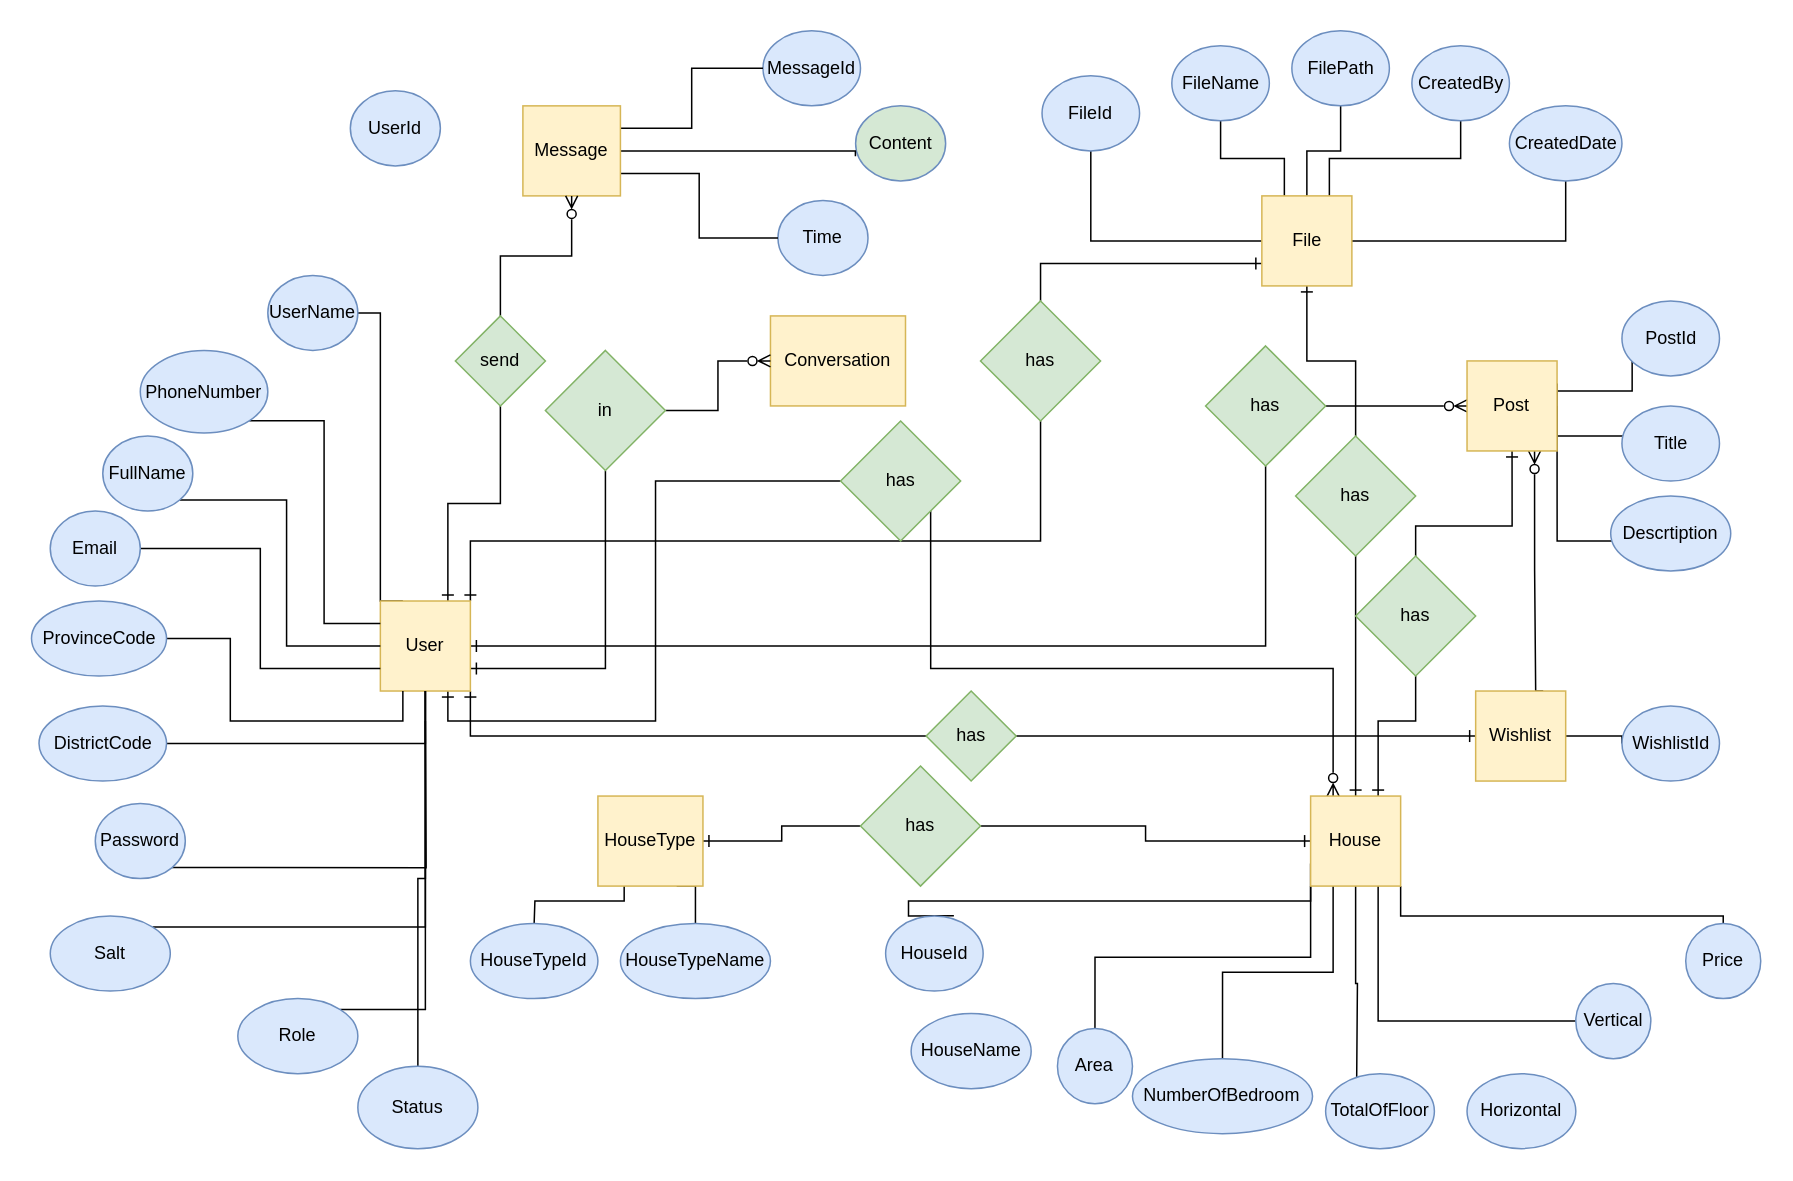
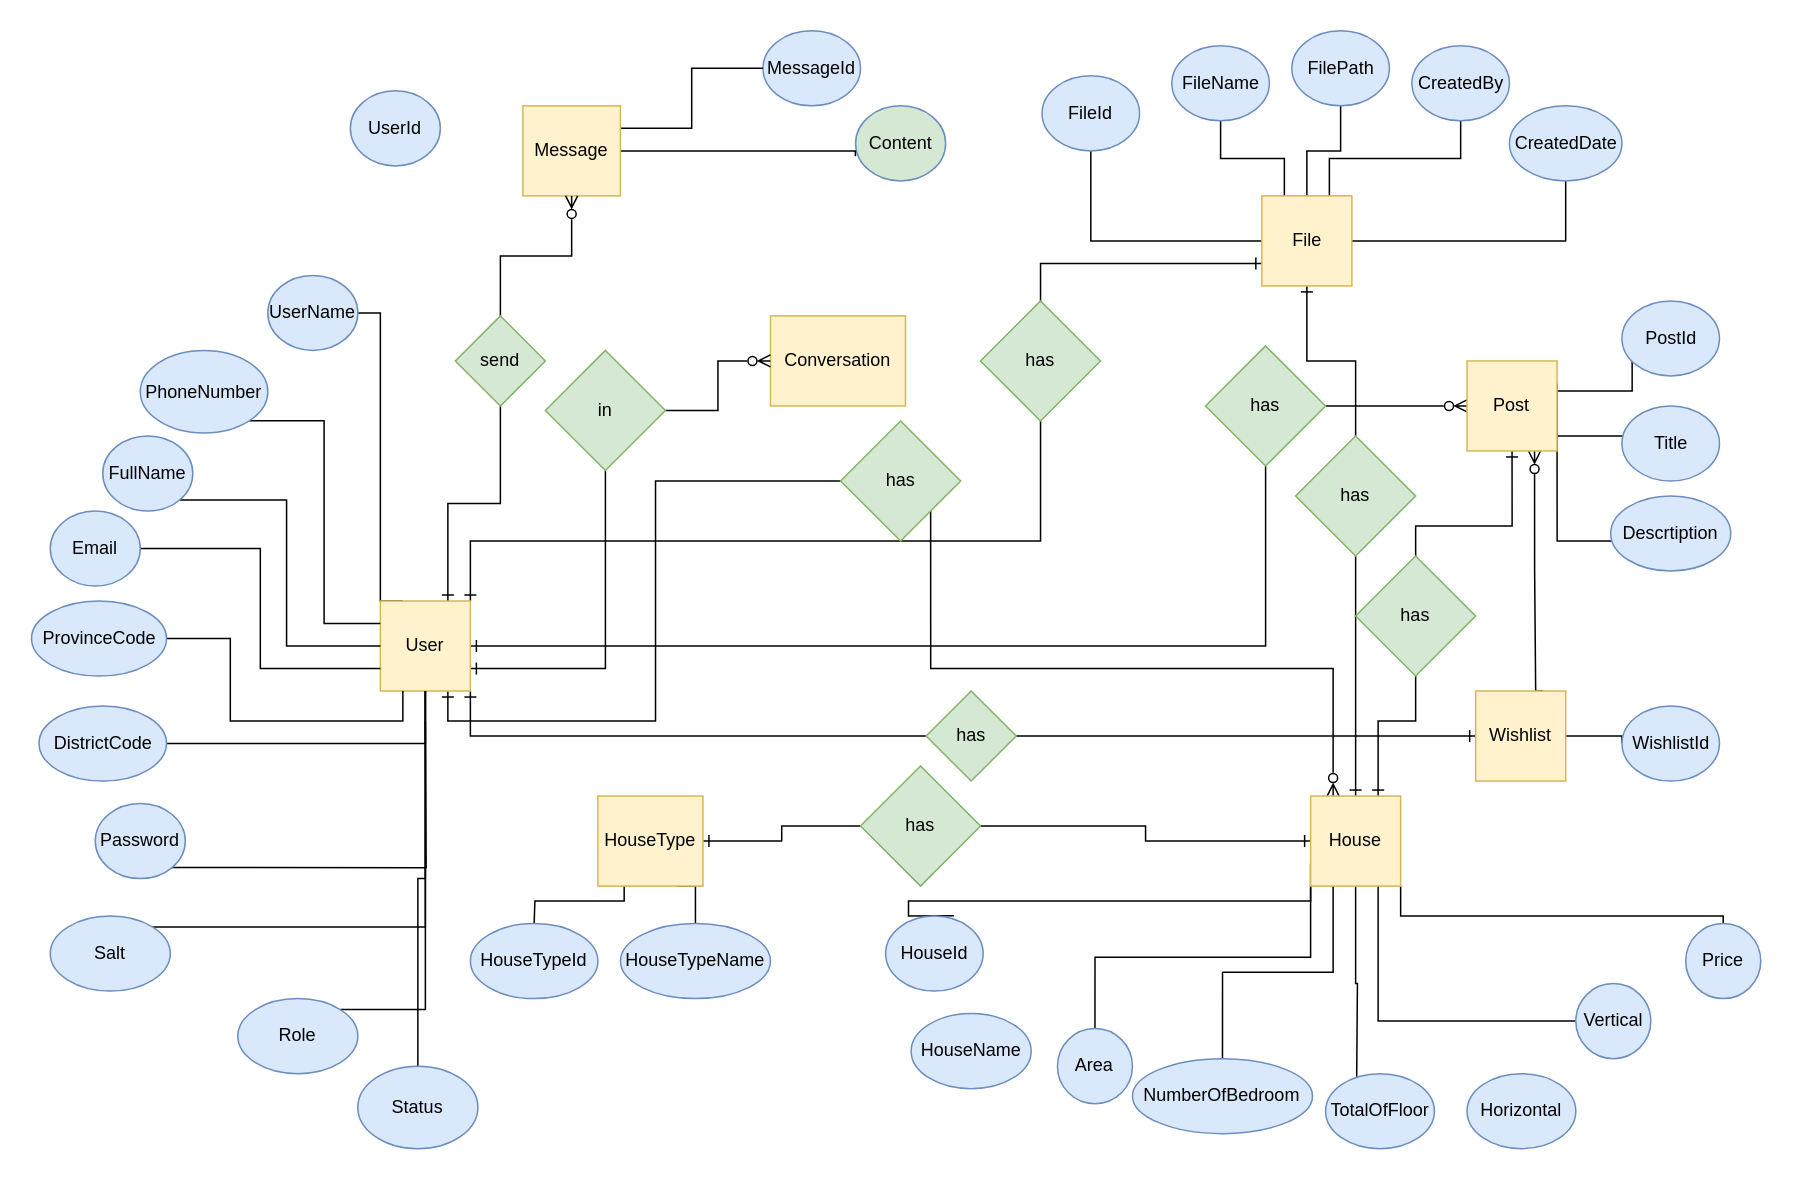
edge "Message" -- "Time": removed
node "Time": removed
